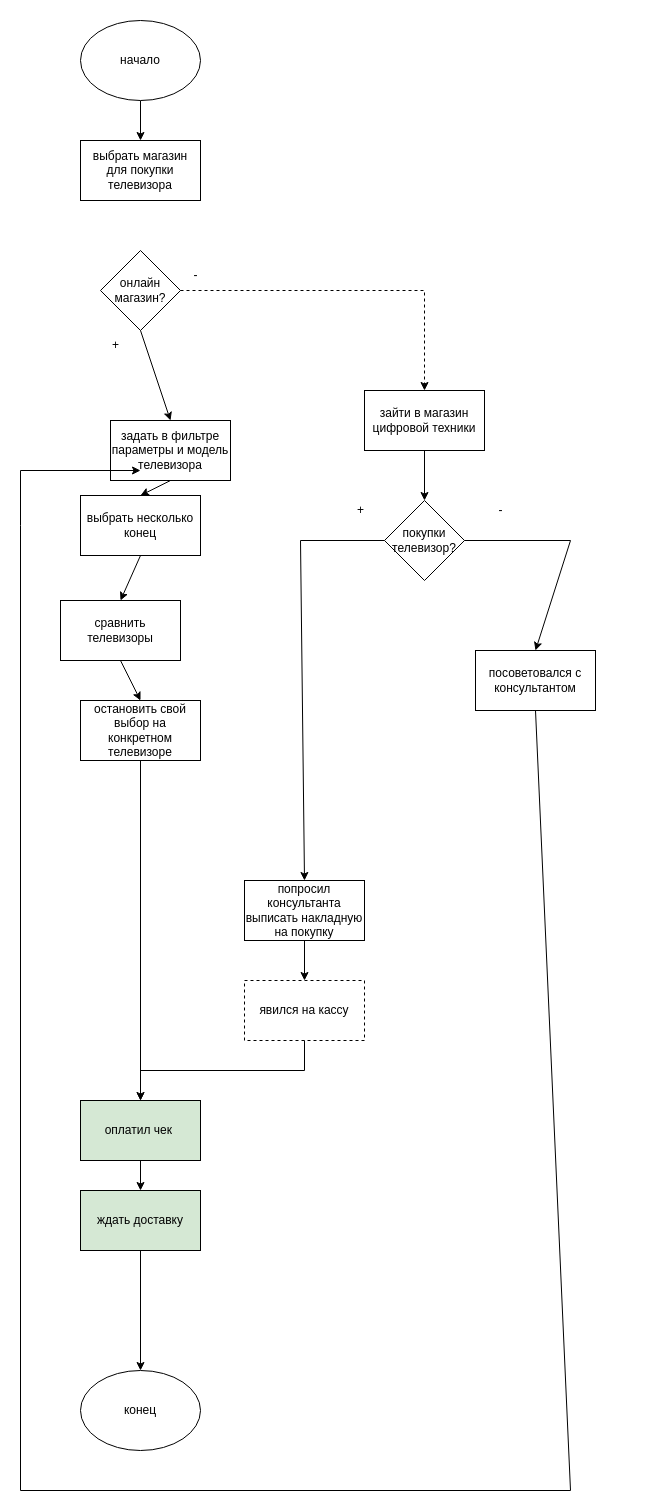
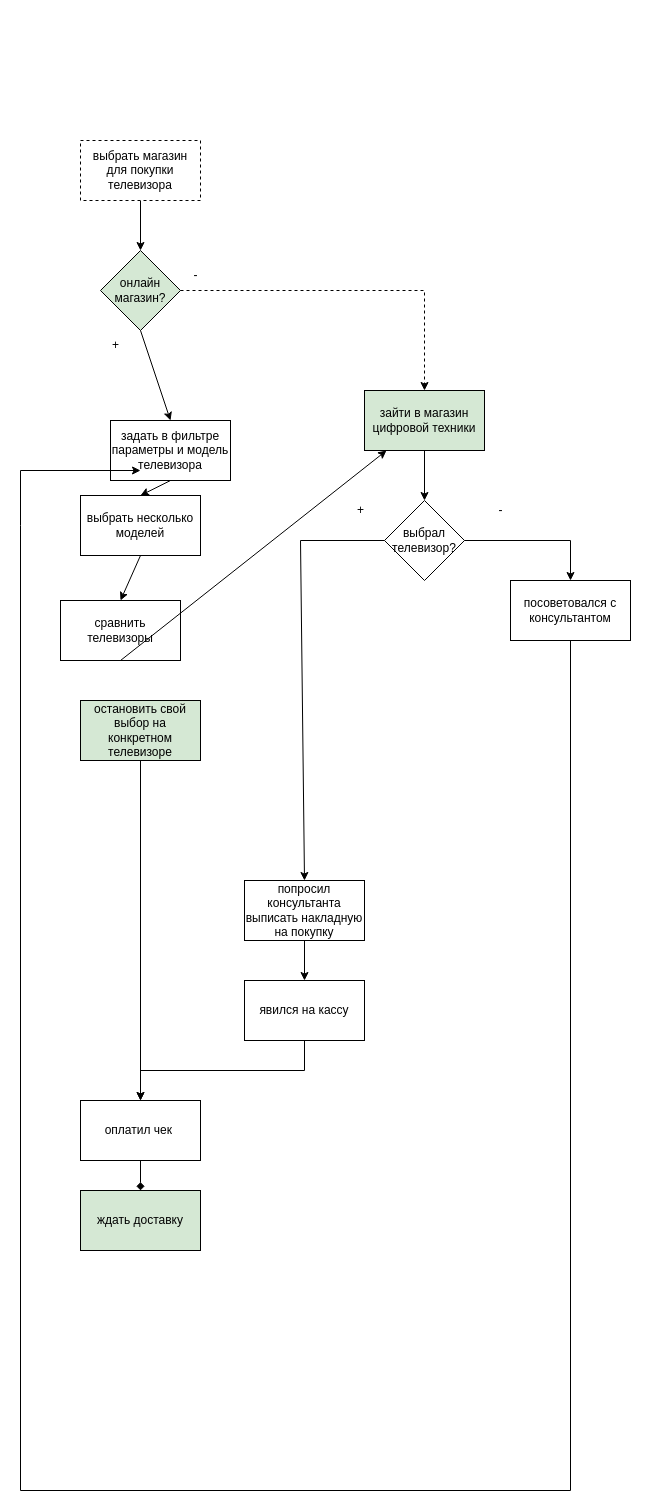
node "начало": removed
edge "начало" -> "выбрать магазин для покупки телевизора": removed
node "выбрать магазин для покупки телевизора": style solid -> dashed
edge "выбрать магазин для покупки телевизора" -> "онлайн магазин?": added
node "онлайн магазин?": fillcolor #ffffff -> #d5e8d4
node "зайти в магазин цифровой техники": fillcolor #ffffff -> #d5e8d4
node "выбрать несколько конец": label "выбрать несколько конец" -> "выбрать несколько моделей"
node "покупки телевизор?": label "покупки телевизор?" -> "выбрал телевизор?"
edge "сравнить телевизоры" -> "остановить свой выбор на конкретном телевизоре": now "сравнить телевизоры" -> "зайти в магазин цифровой техники"
node "посоветовался с консультантом": moved (536, 681) -> (571, 611)
node "остановить свой выбор на конкретном телевизоре": fillcolor #ffffff -> #d5e8d4
node "явился на кассу": style dashed -> solid
edge "явился на кассу" -> "оплатил чек": arrowhead open -> classic
node "оплатил чек": fillcolor #d5e8d4 -> #ffffff
edge "оплатил чек" -> "ждать доставку": arrowhead classic -> diamond
edge "ждать доставку" -> "конец": removed
node "конец": removed
